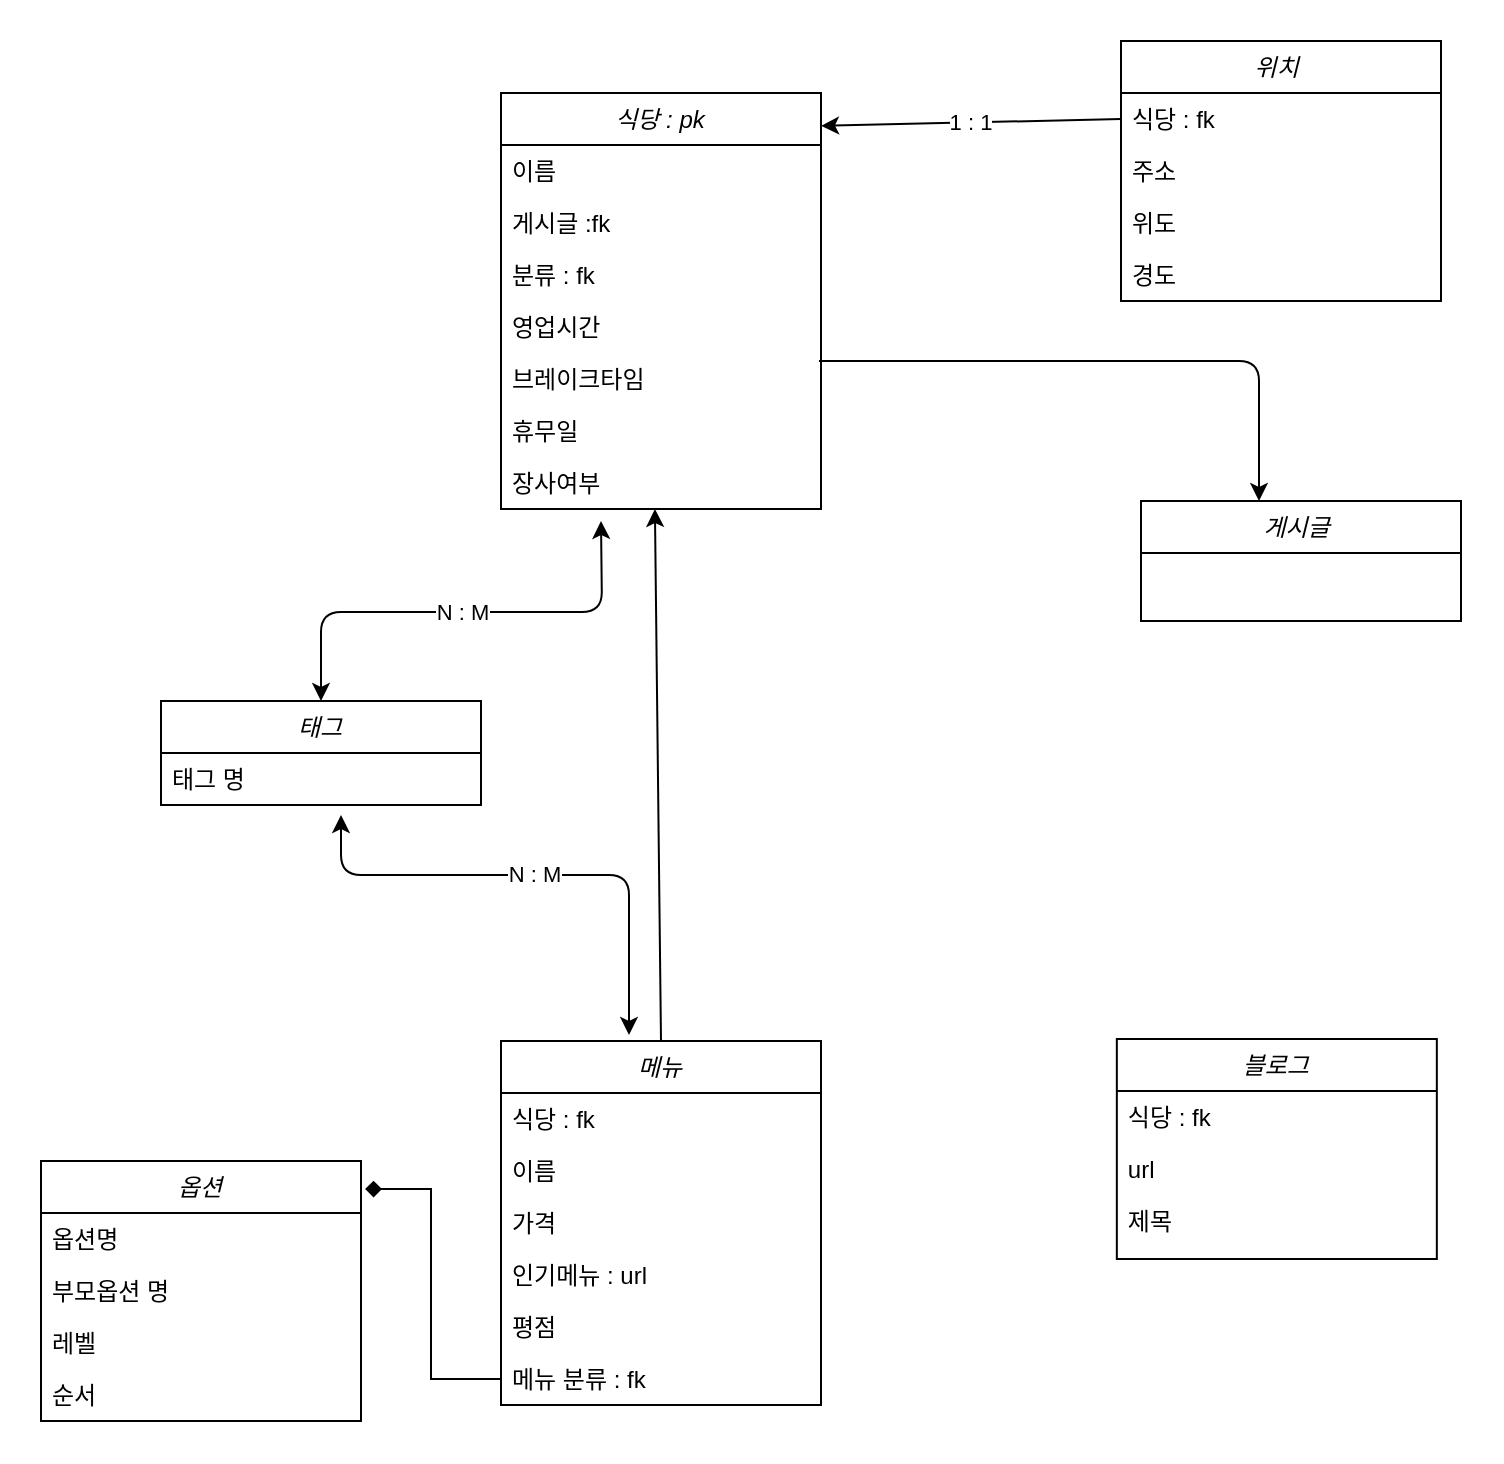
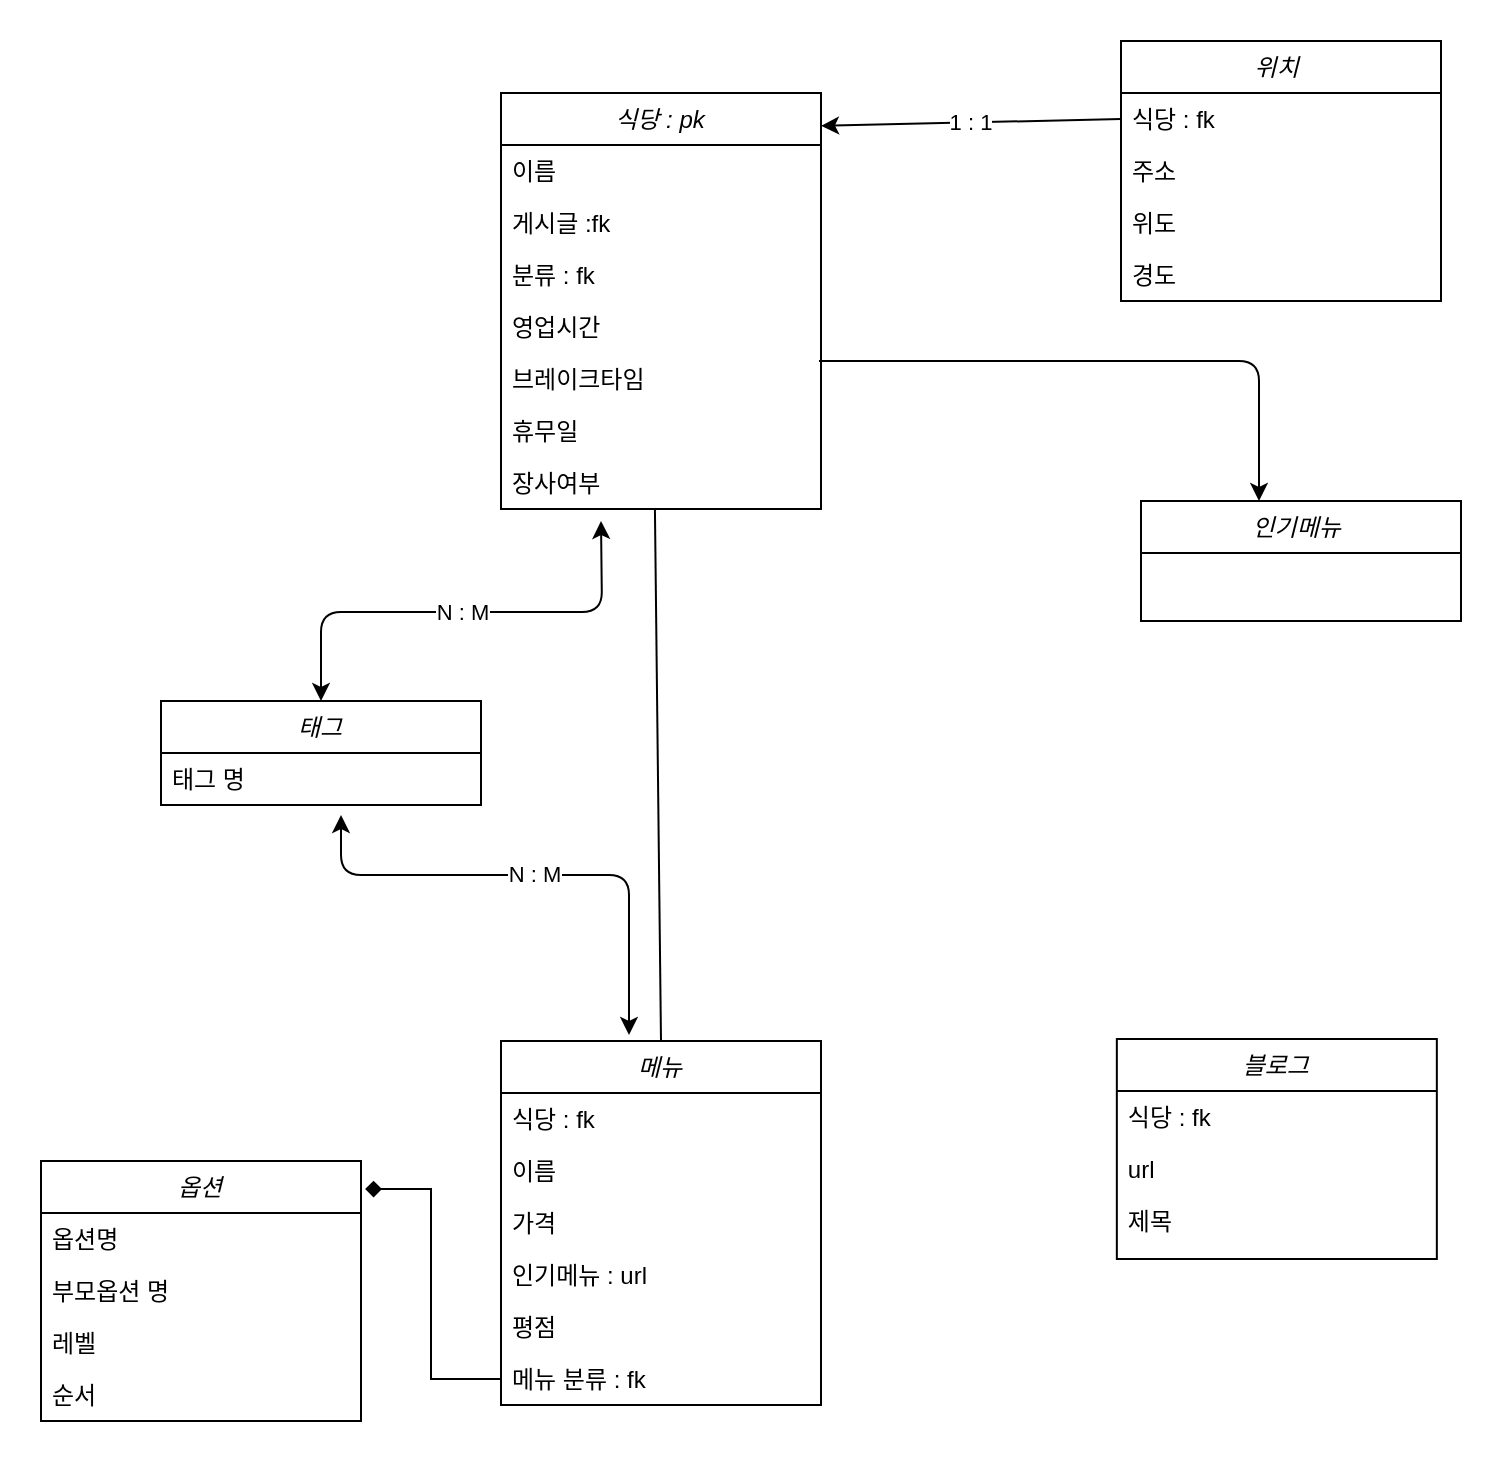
edge "메뉴" -> "장사여부": arrowhead classic -> none
node "게시글": label "게시글" -> "인기메뉴"
